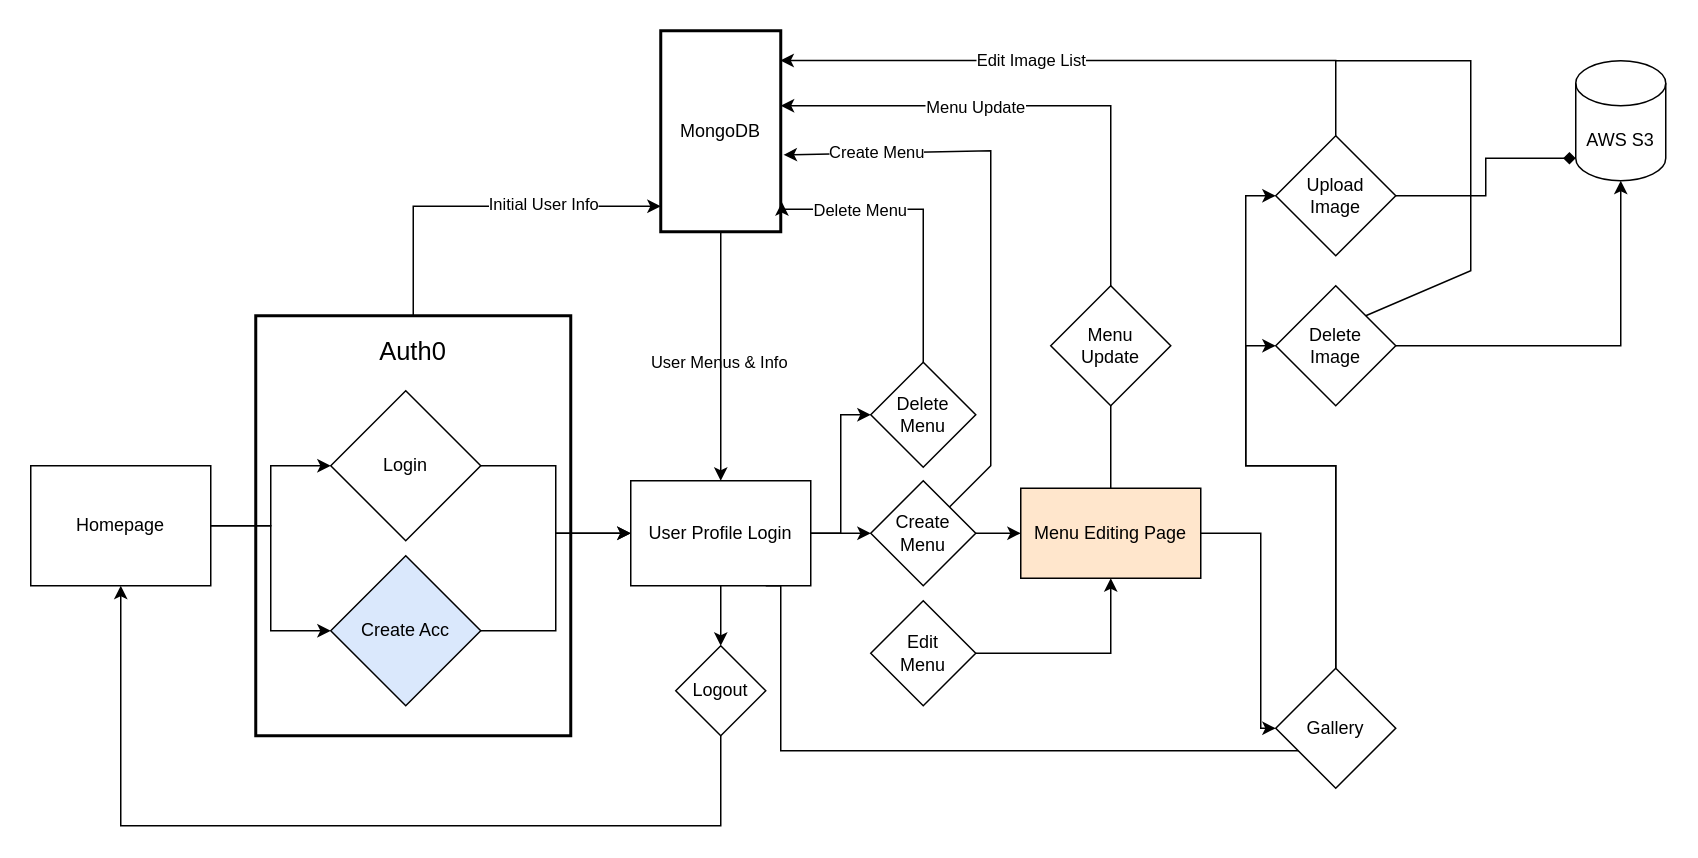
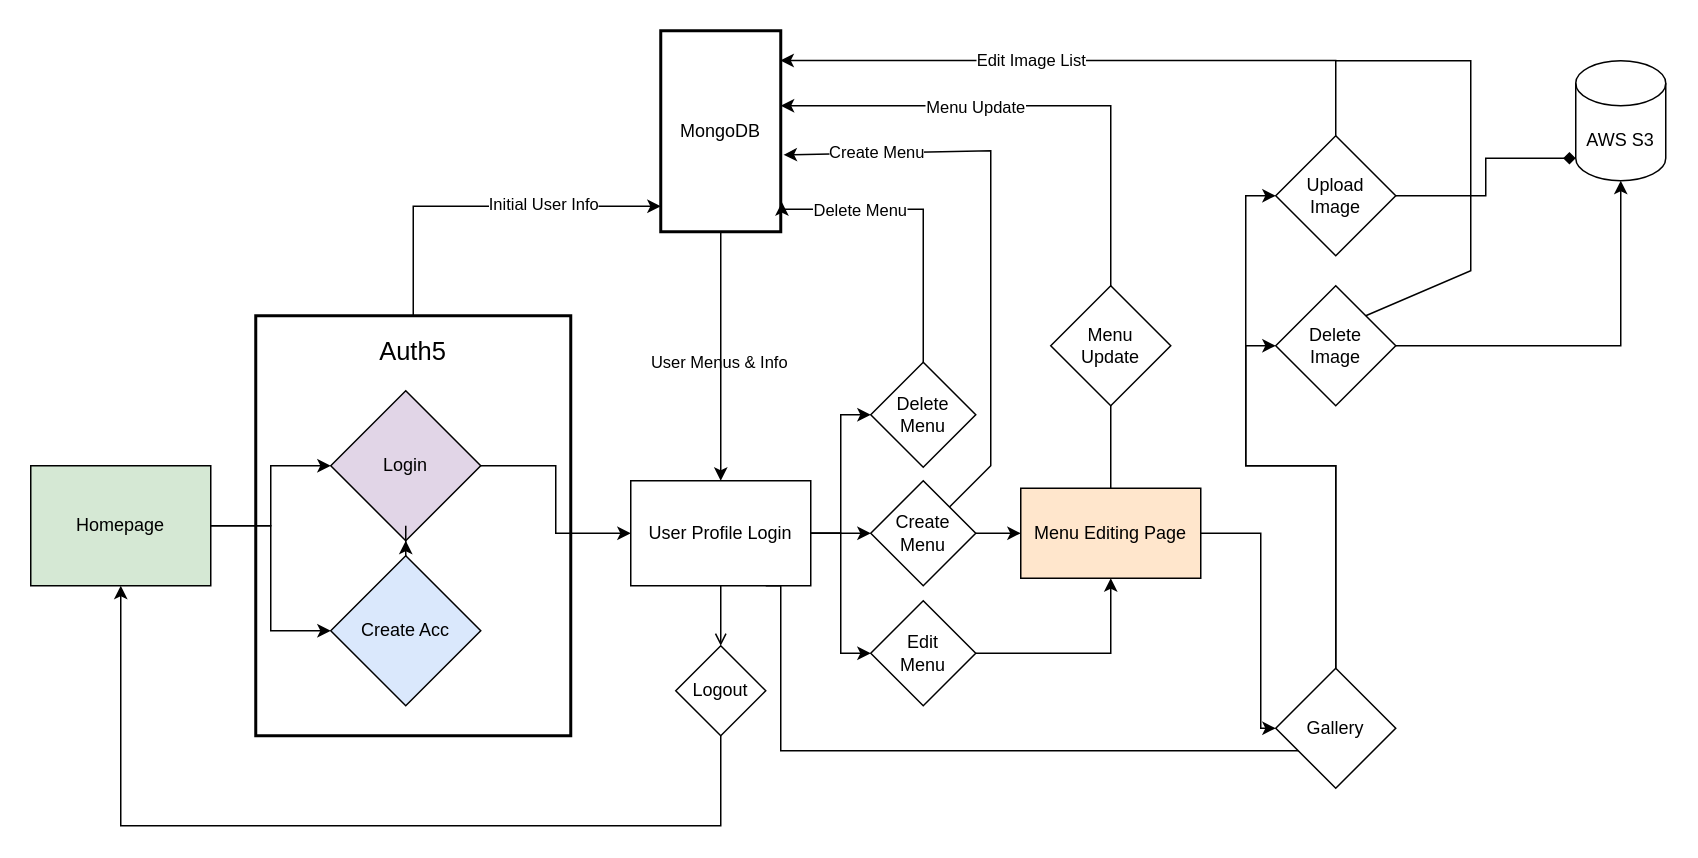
node "Auth0": label "Auth0" -> "Auth5"
node "Login": fillcolor #ffffff -> #e1d5e7
node "Homepage": fillcolor #ffffff -> #d5e8d4
edge "User Profile Login" -> "Edit Menu": added
edge "Create Acc" -> "User Profile Login": now "Create Acc" -> "Login"
edge "User Profile Login" -> "Logout": arrowhead classic -> open
